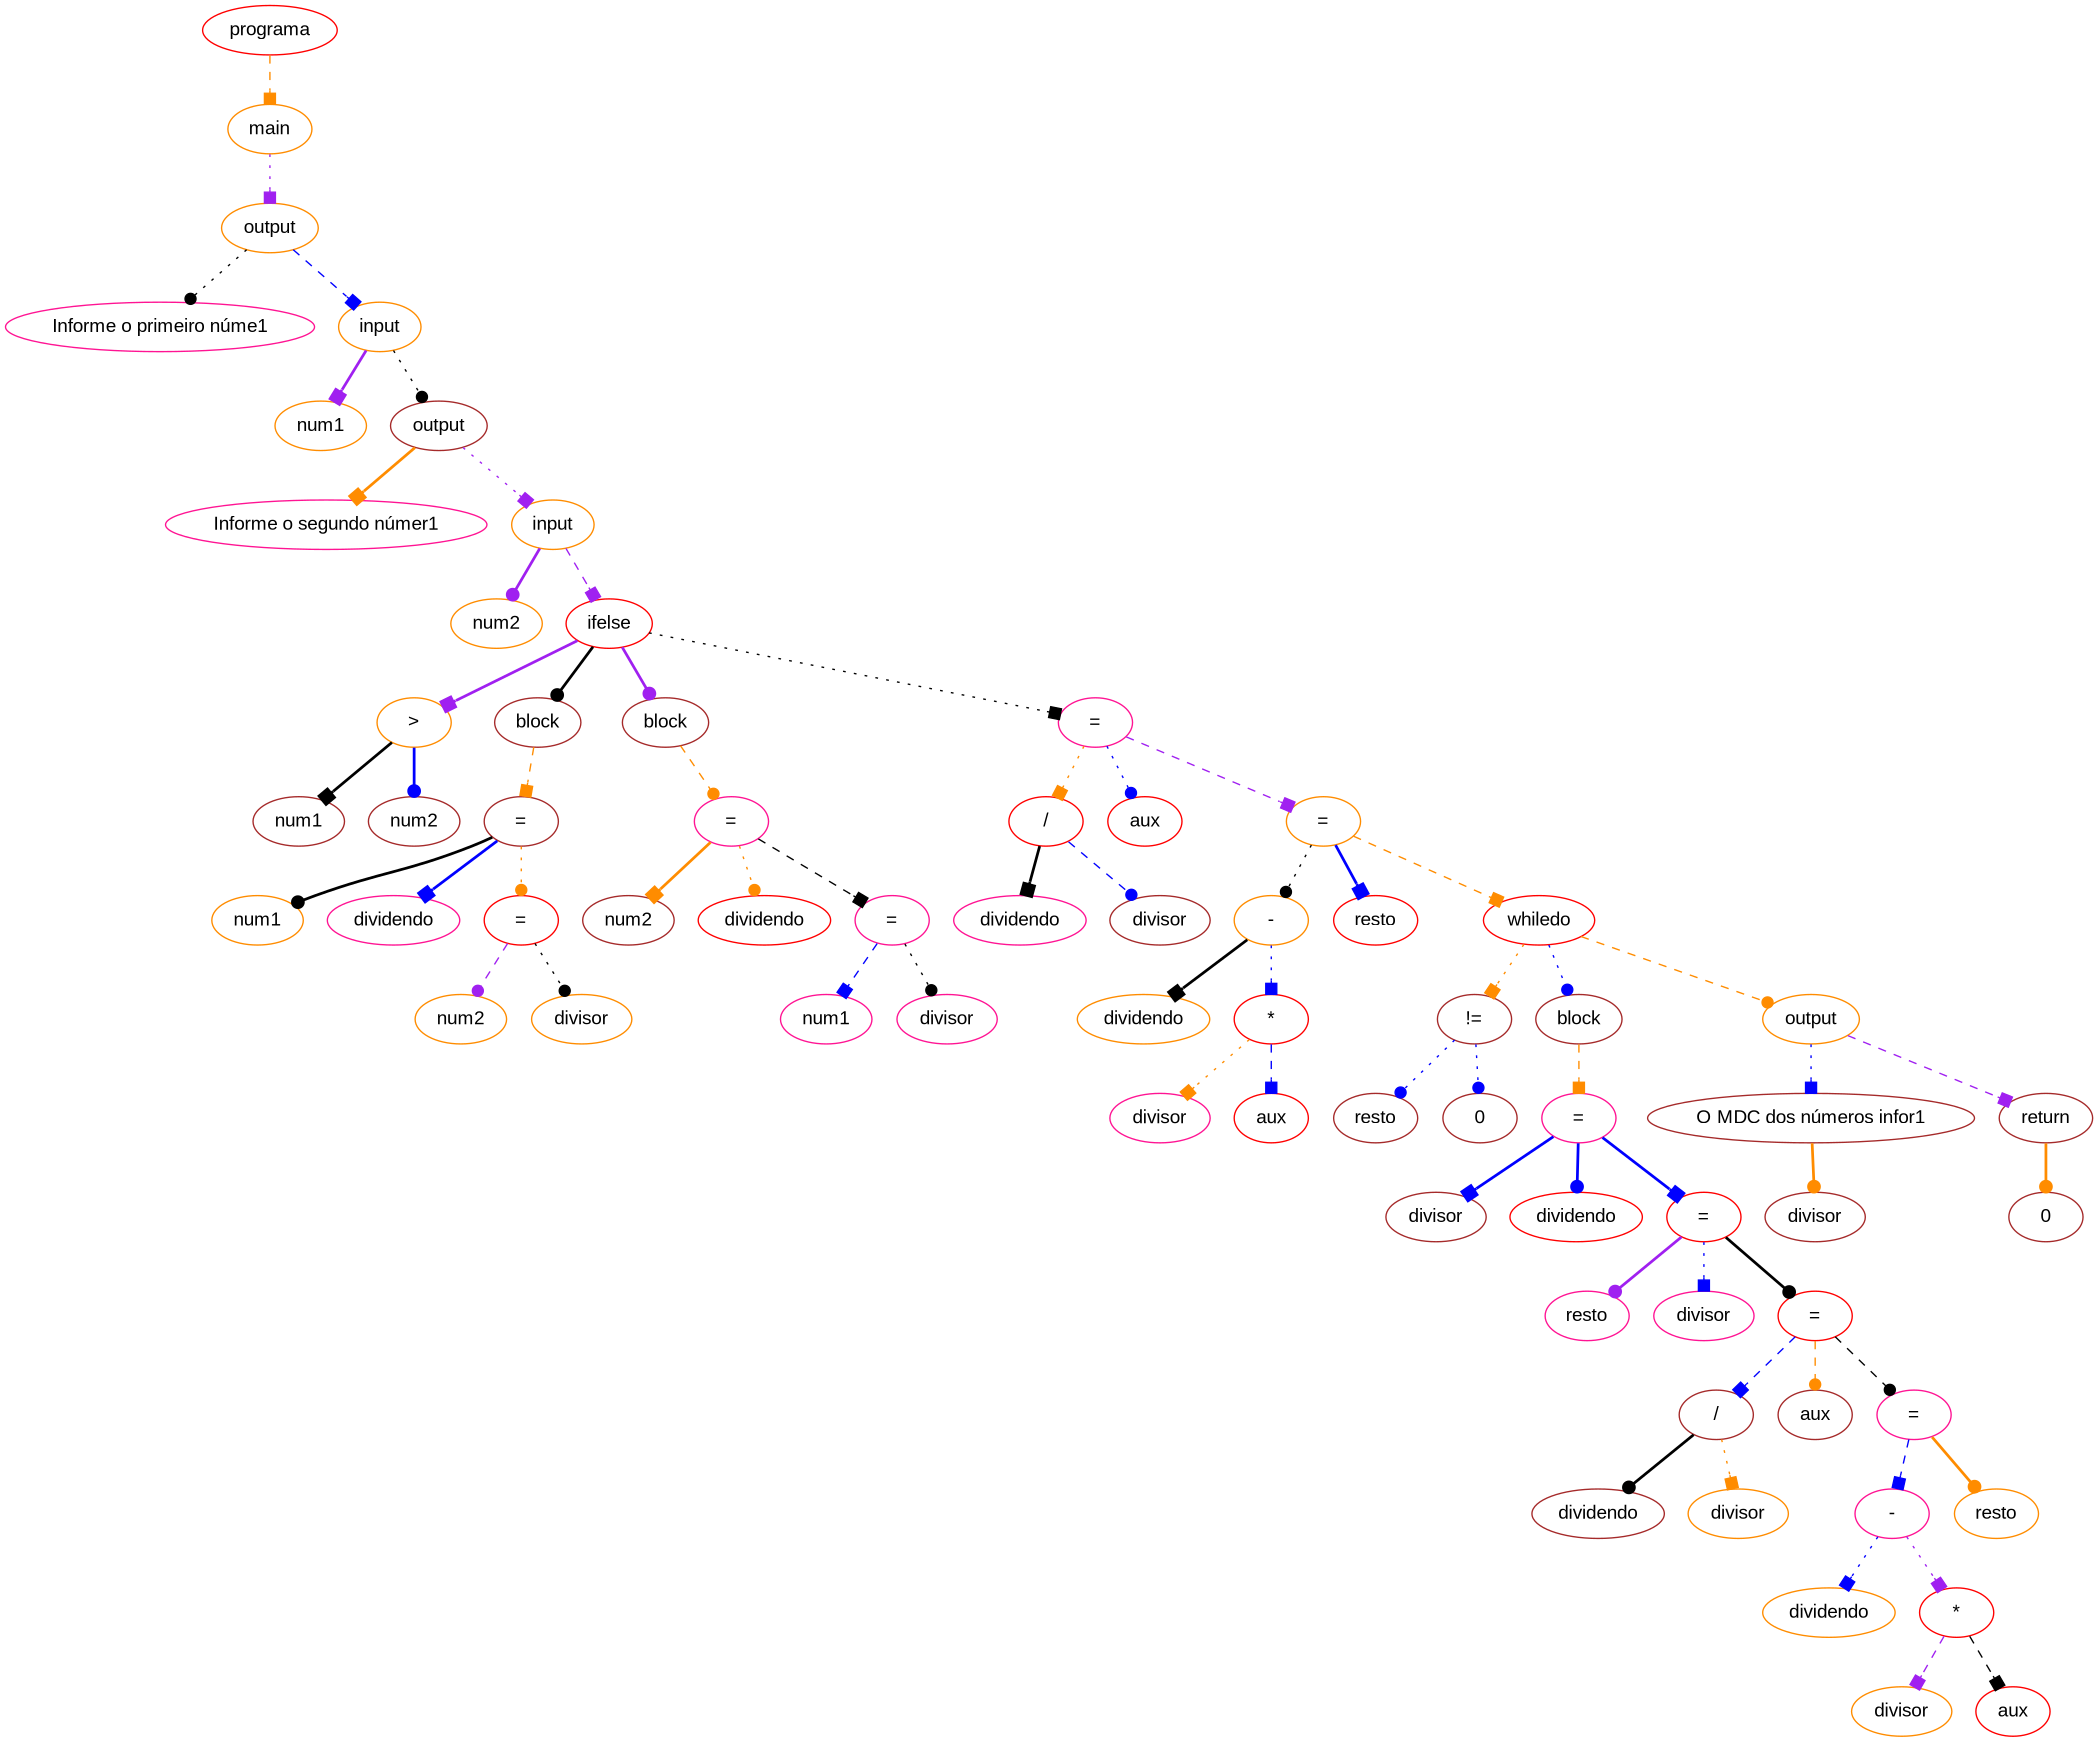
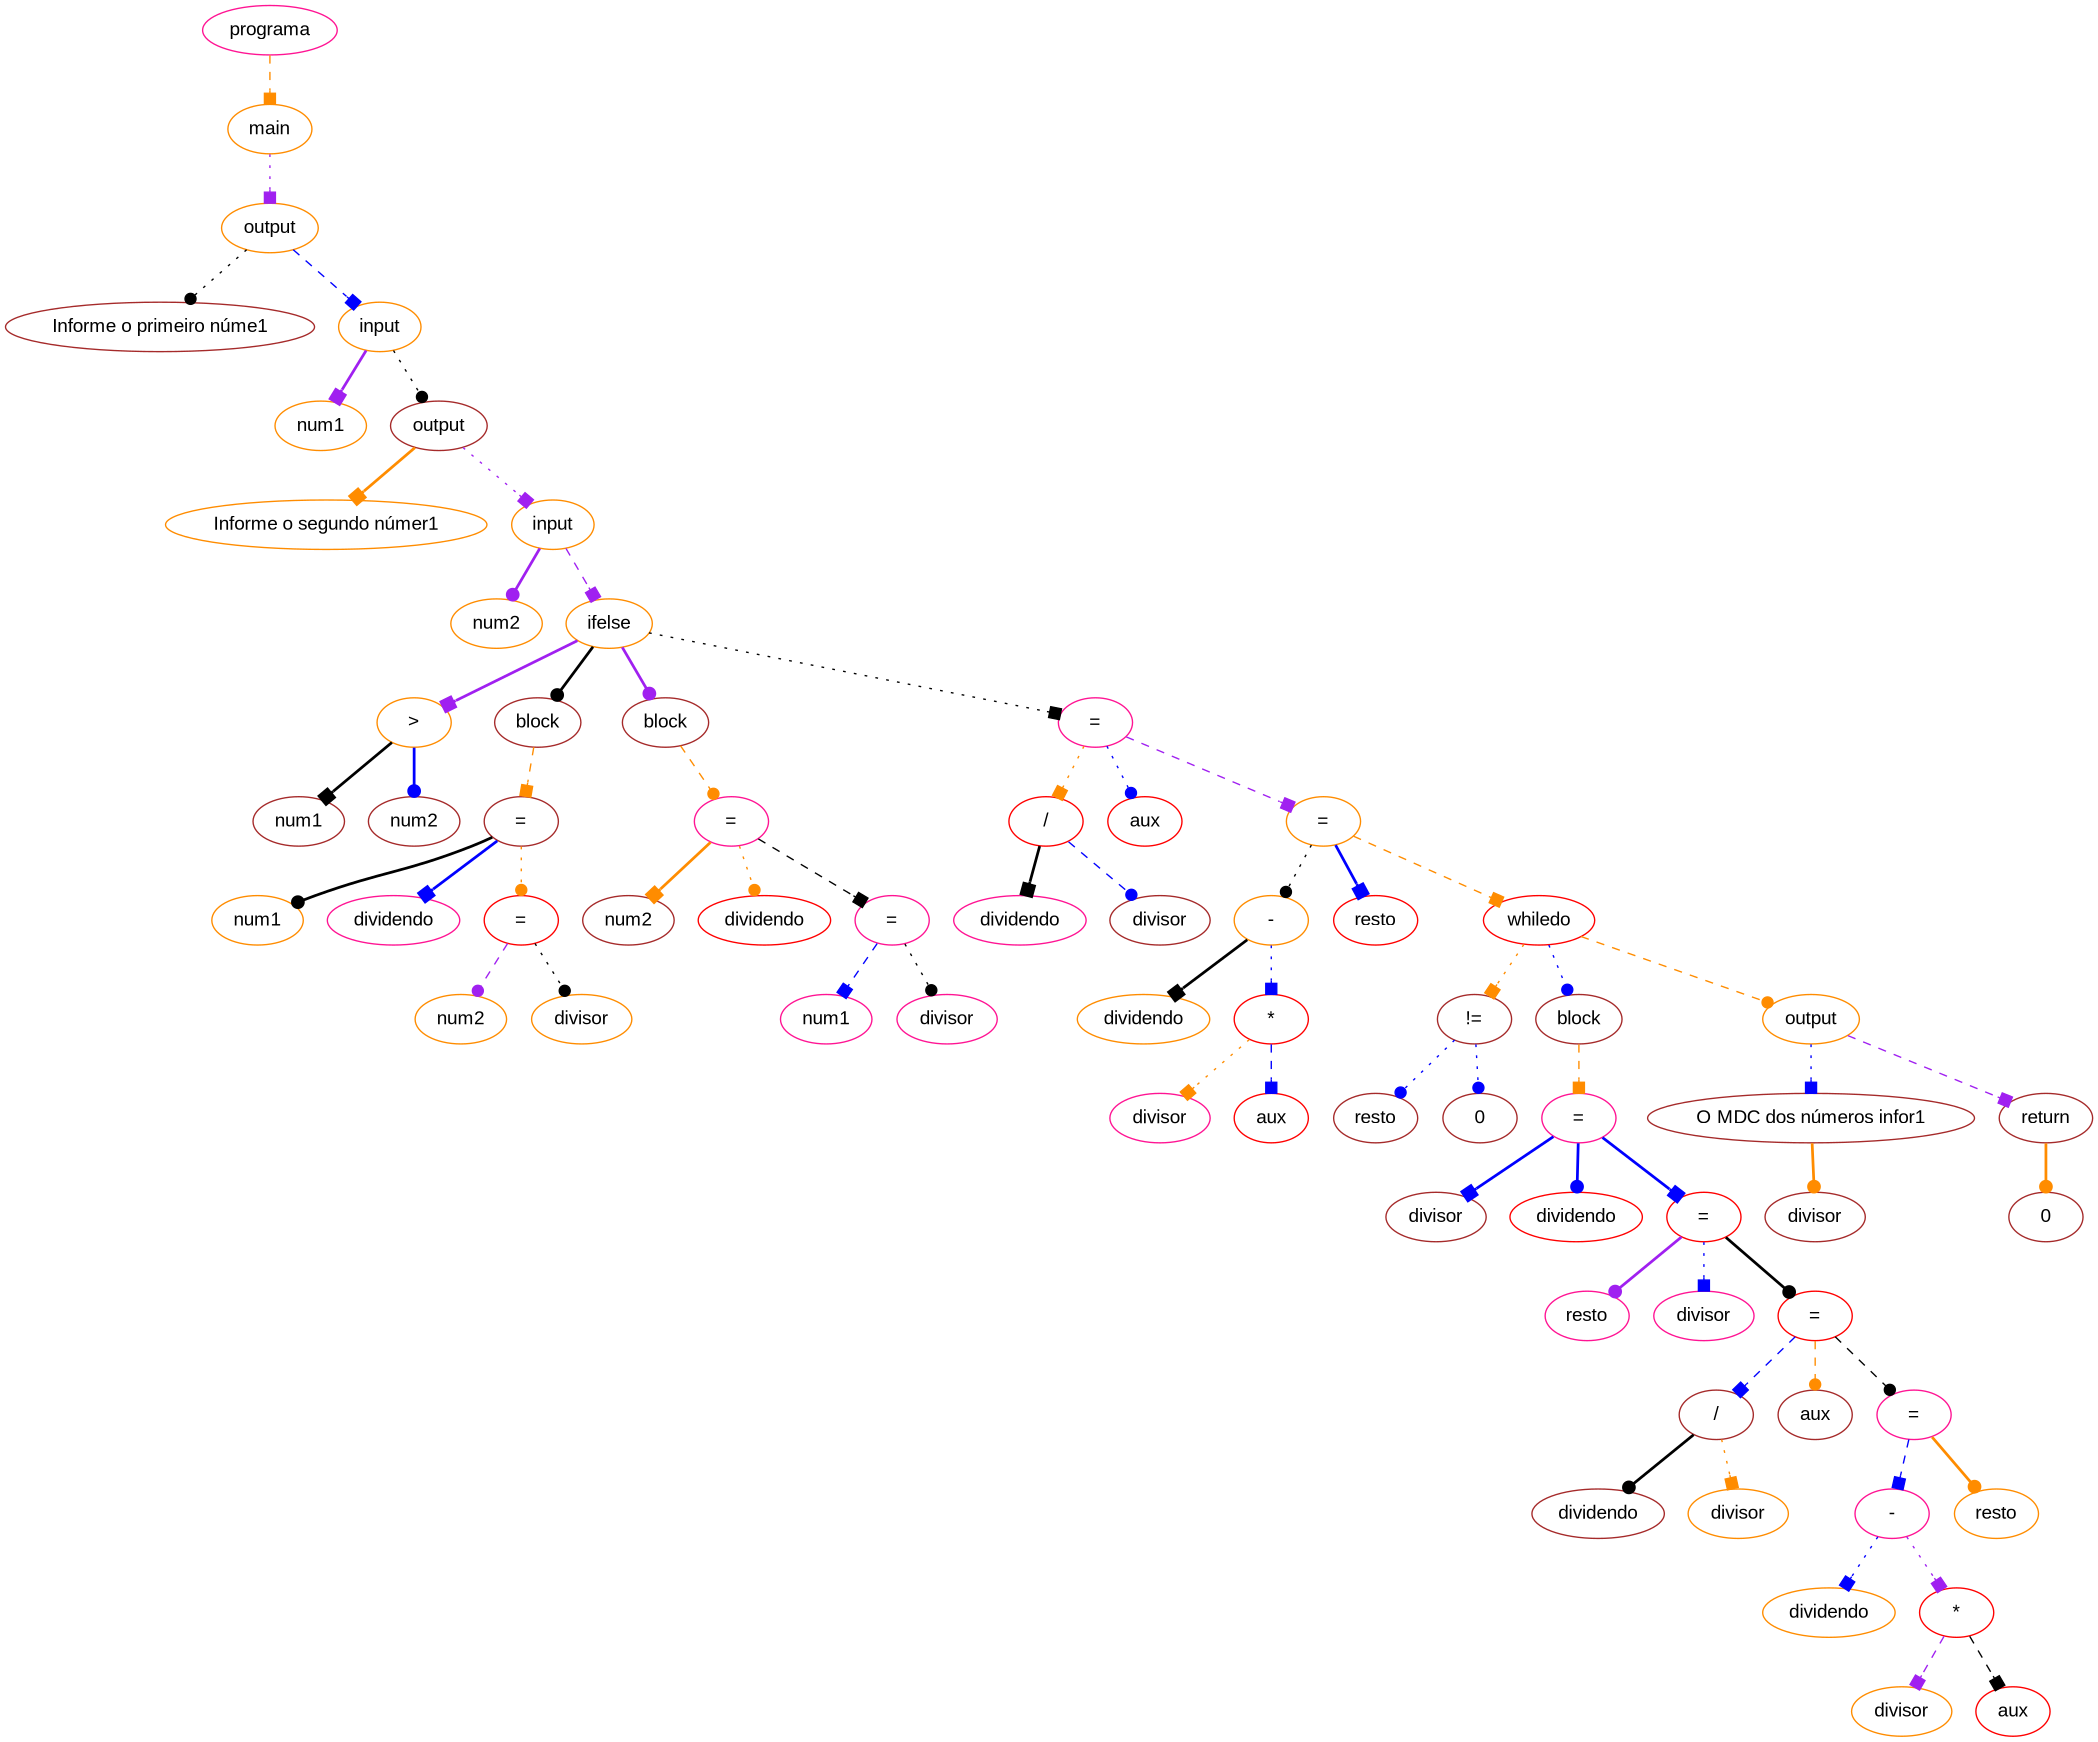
node "programa": color red -> deeppink
node "Informe o primeiro núme1": color deeppink -> brown
node "Informe o segundo númer1": color deeppink -> darkorange
node "ifelse": color red -> darkorange
